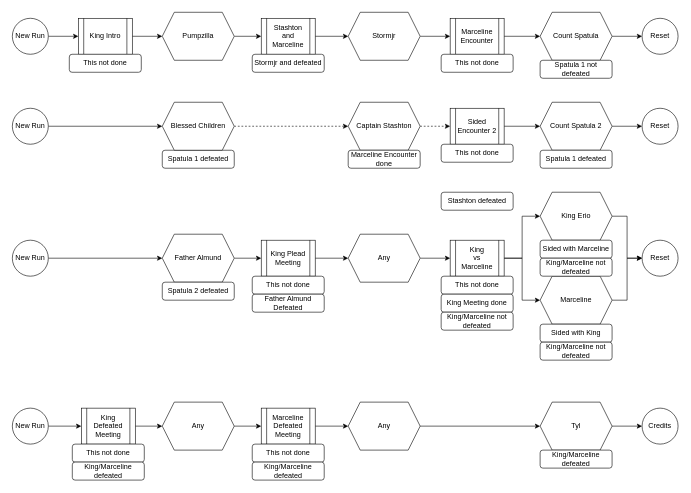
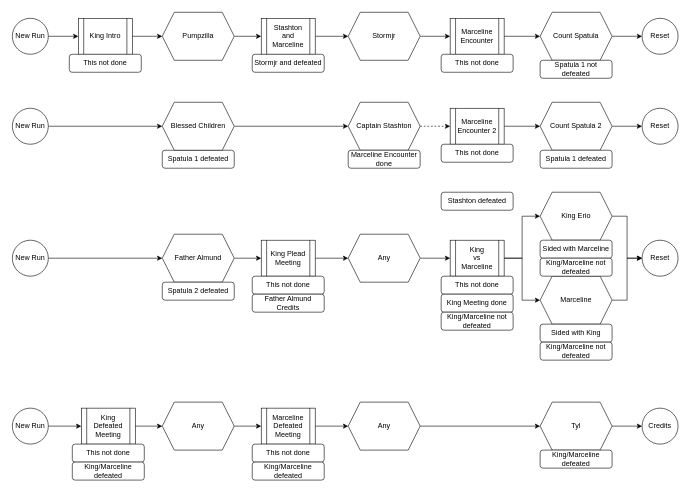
edge "Blessed Children" -> "Captain Stashton": style dashed -> solid
node "Sided Encounter 2": label "Sided Encounter 2" -> "Marceline Encounter 2"
node "Father Almund Defeated": label "Father Almund Defeated" -> "Father Almund Credits"
